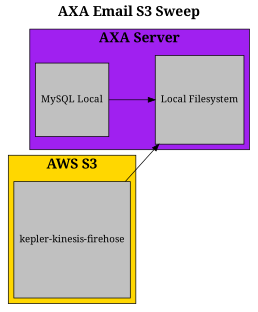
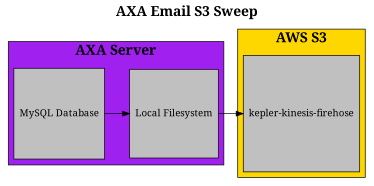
node "MySQL Local": label "MySQL Local" -> "MySQL Database"
edge "kepler-kinesis-firehose" -> "Local Filesystem": reversed
